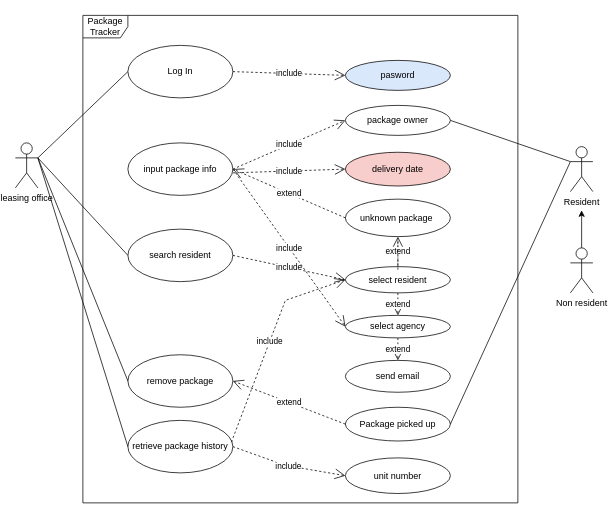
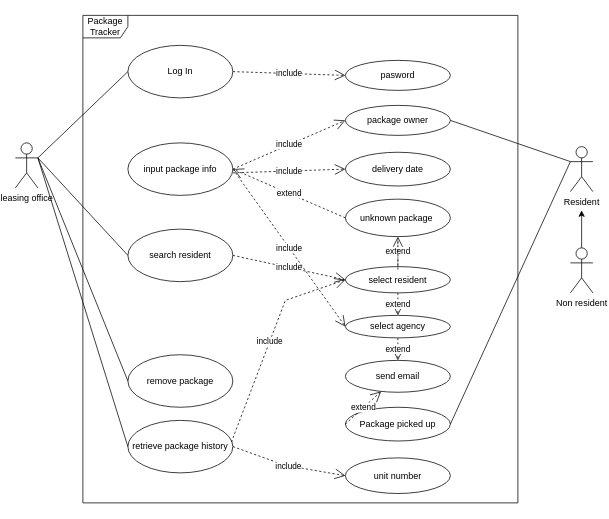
node "pasword": fillcolor #dae8fc -> #ffffff
node "delivery date": fillcolor #f8cecc -> #ffffff
edge "Package picked up" -> "remove package": now "Package picked up" -> "send email"
